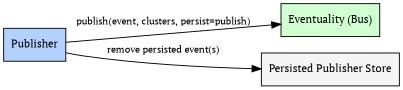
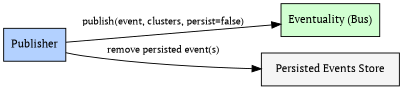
edge "Publisher" -> "Eventuality (Bus)": label "publish(event, clusters, persist=publish)" -> "publish(event, clusters, persist=false)"
node "Persisted Publisher Store": label "Persisted Publisher Store" -> "Persisted Events Store"
